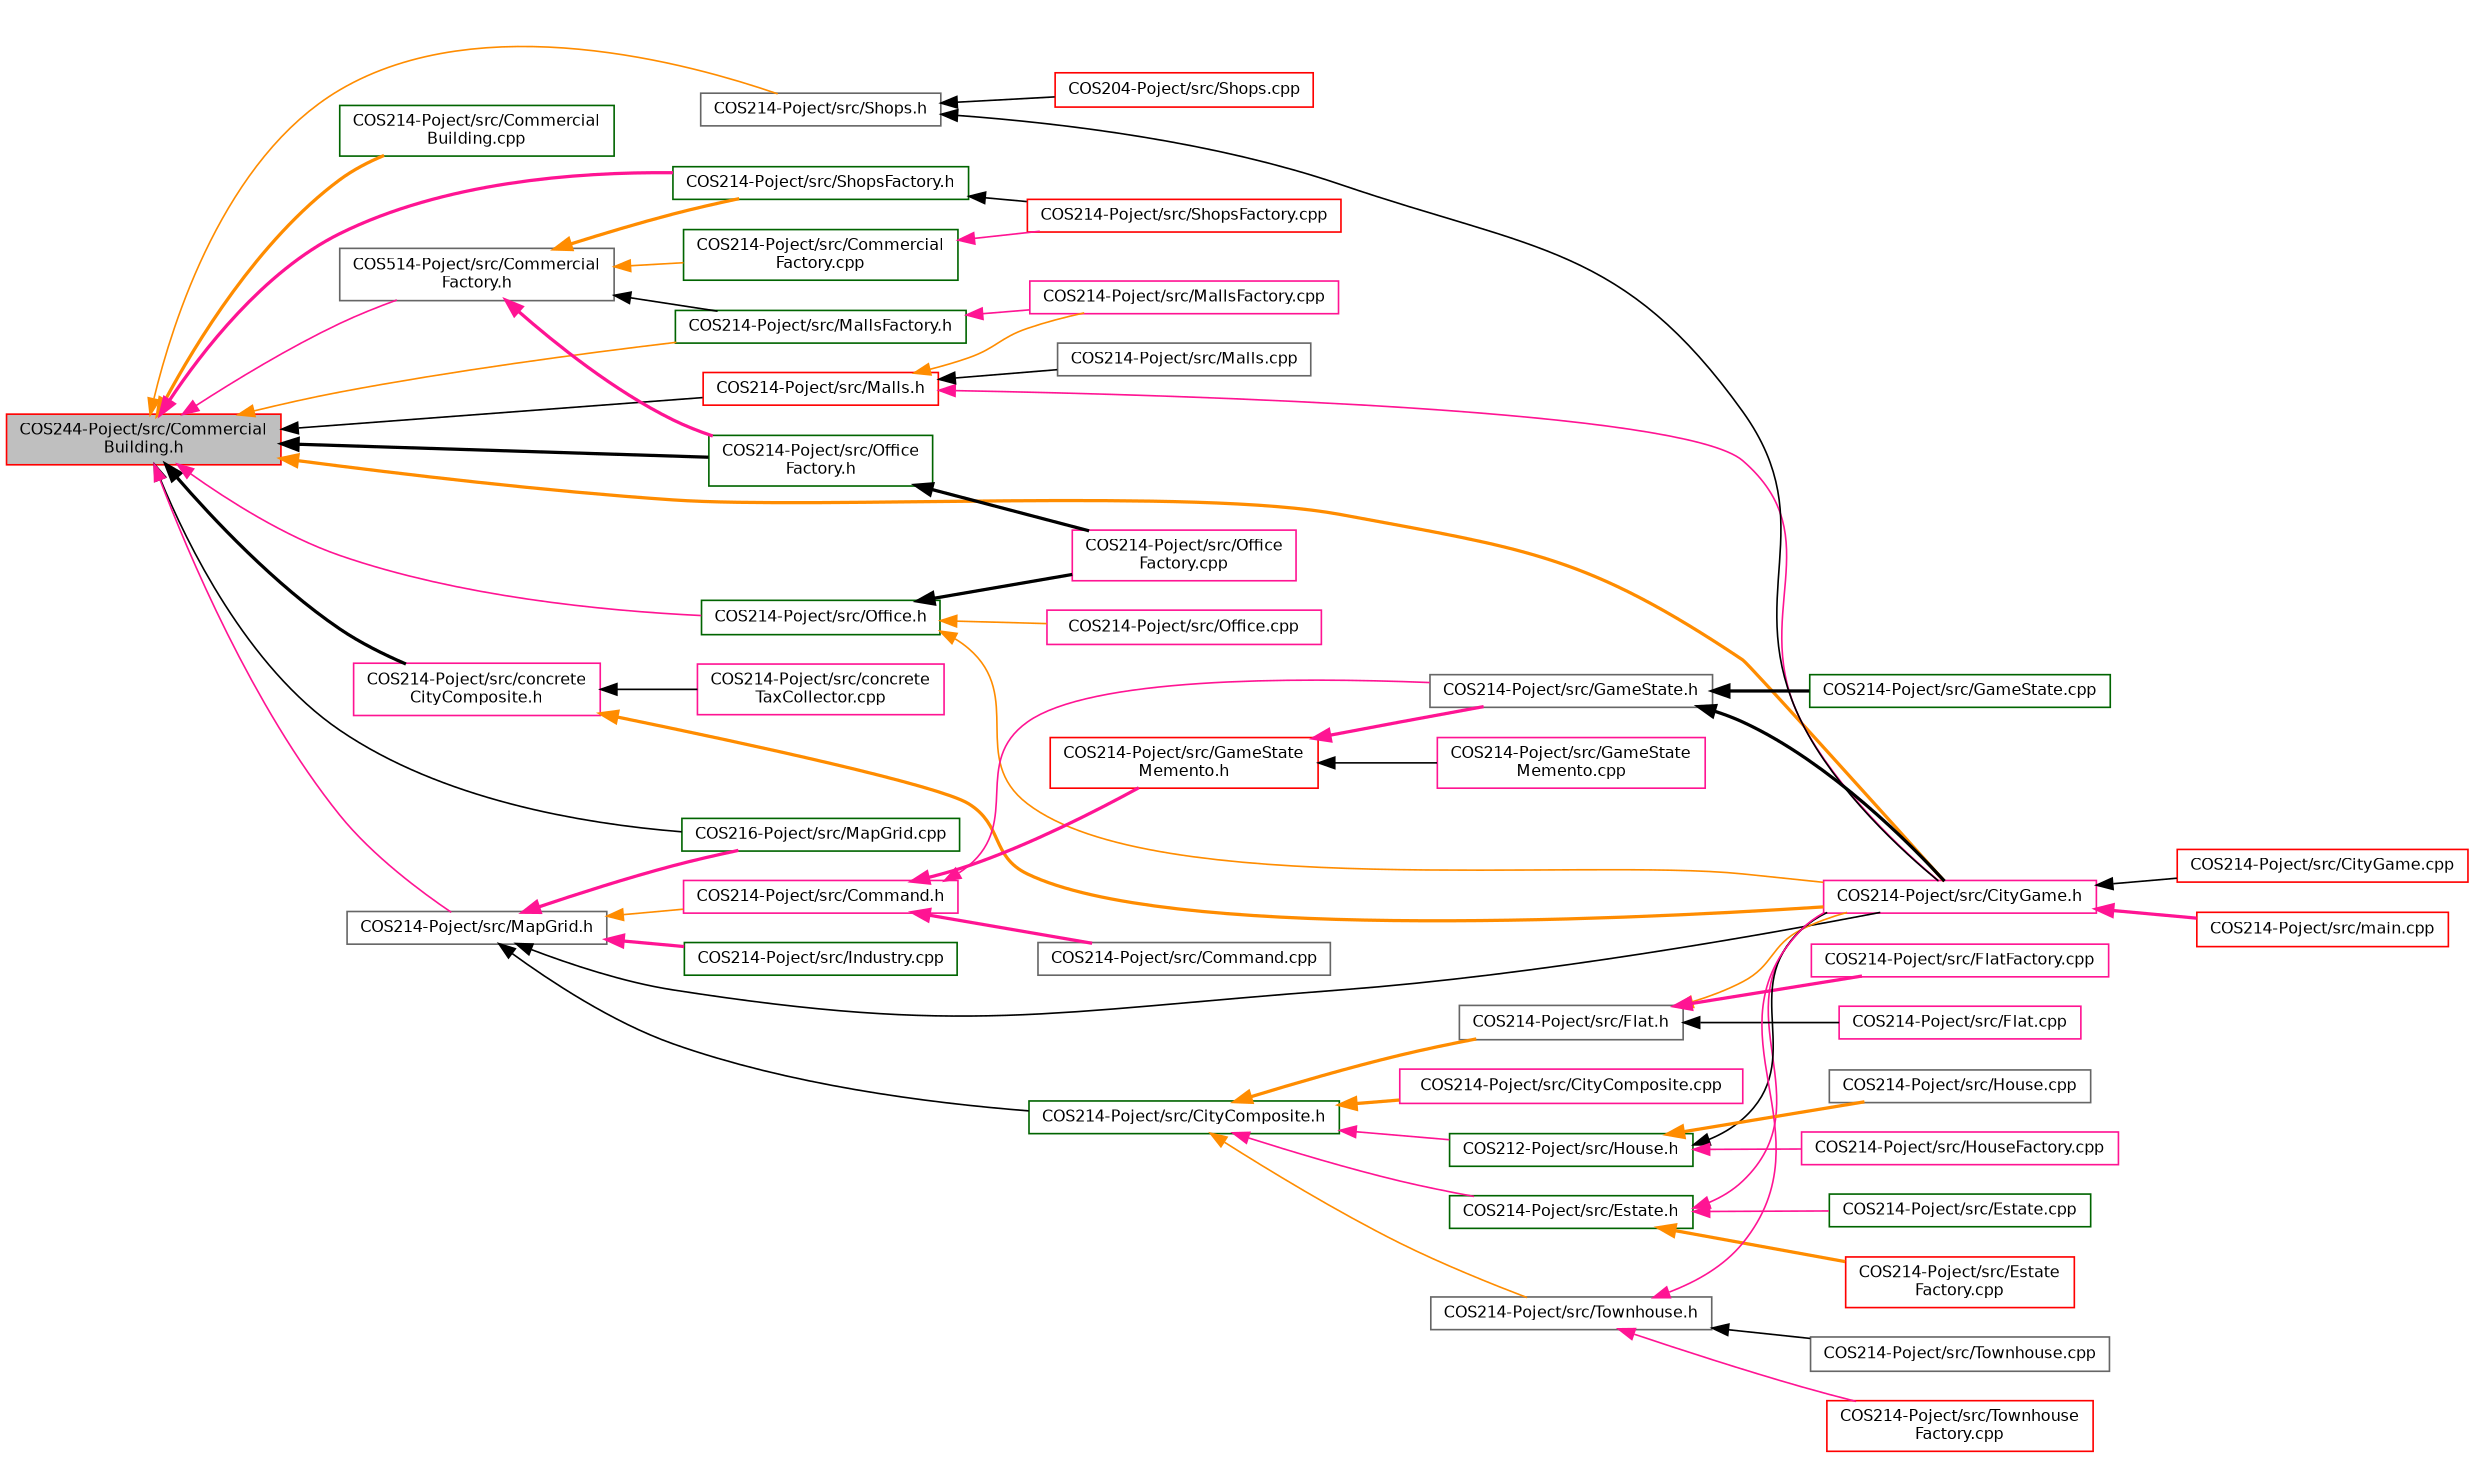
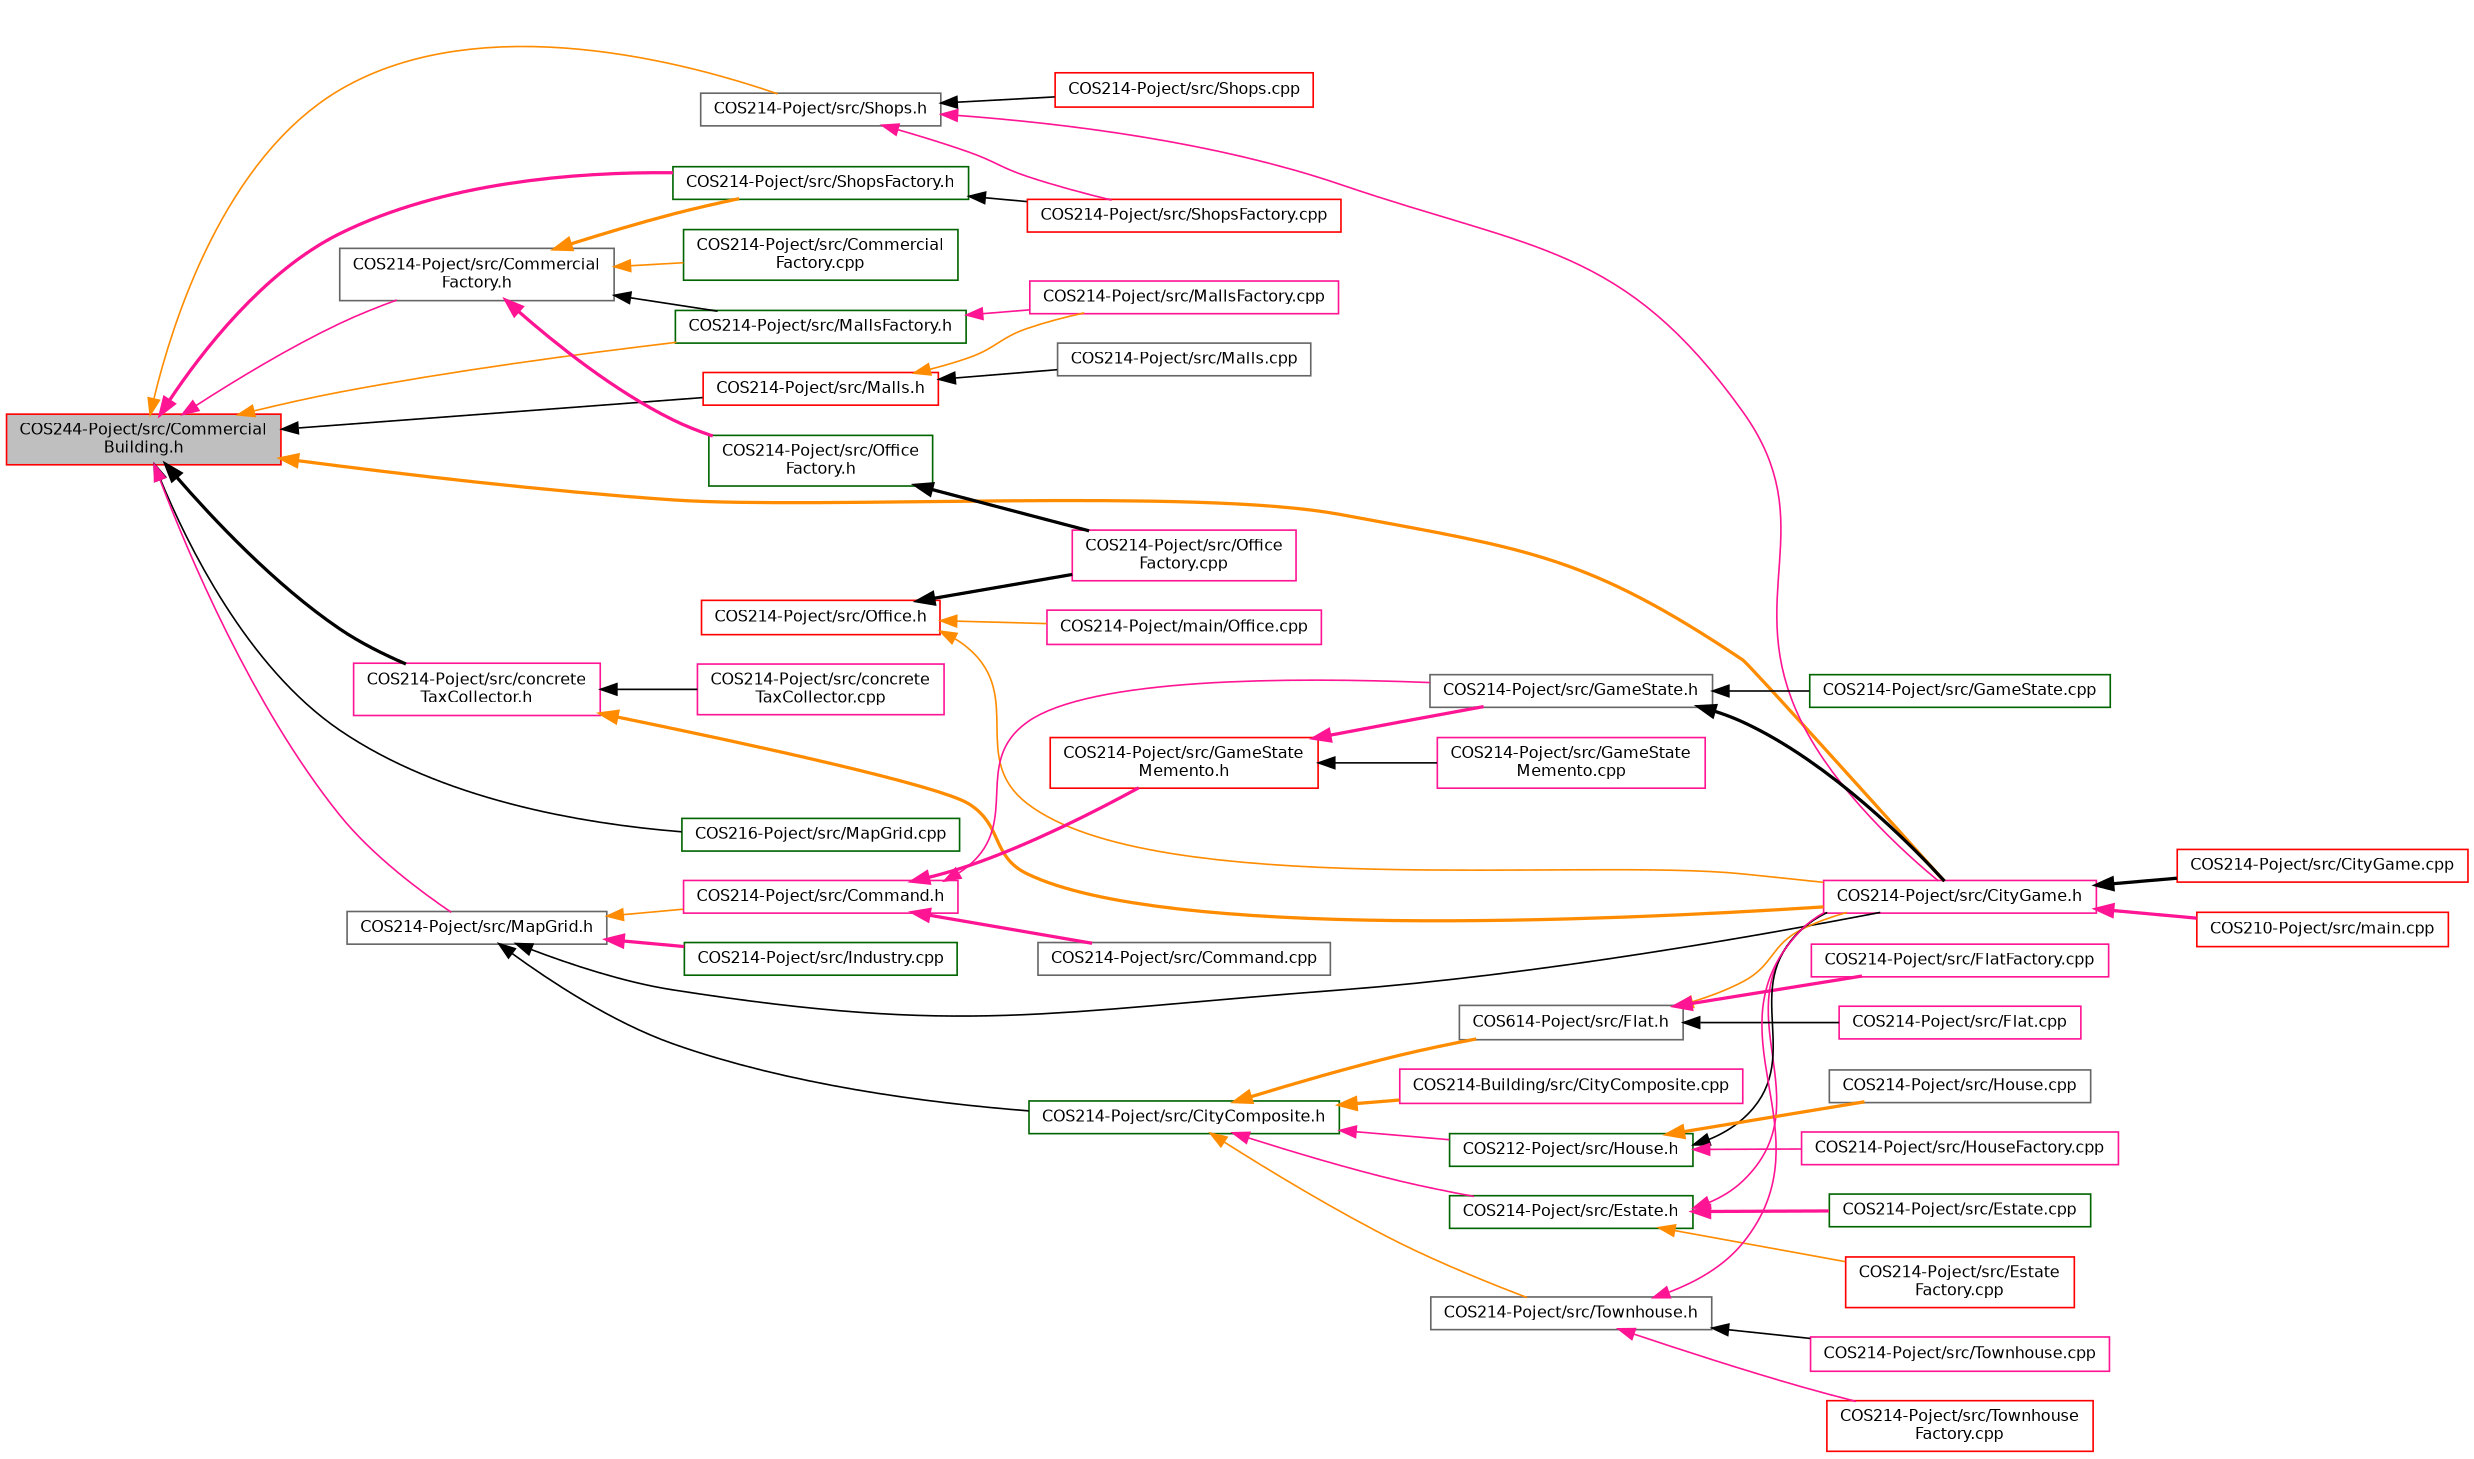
node "COS204-Poject/src/Shops.cpp": label "COS204-Poject/src/Shops.cpp" -> "COS214-Poject/src/Shops.cpp"
node "COS214-Poject/src/Commercial Building.cpp": removed
edge "COS214-Poject/src/ShopsFactory.cpp" -> "COS214-Poject/src/Commercial Factory.cpp": now "COS214-Poject/src/ShopsFactory.cpp" -> "COS214-Poject/src/Shops.h"
node "COS514-Poject/src/Commercial Factory.h": label "COS514-Poject/src/Commercial Factory.h" -> "COS214-Poject/src/Commercial Factory.h"
edge "COS214-Poject/src/CityGame.h" -> "COS214-Poject/src/Shops.h": color black -> deeppink
edge "COS214-Poject/src/CityGame.h" -> "COS214-Poject/src/Malls.h": removed
edge "COS214-Poject/src/Office Factory.h" -> "COS244-Poject/src/Commercial Building.h": removed
edge "COS214-Poject/src/Office.h" -> "COS244-Poject/src/Commercial Building.h": removed
node "COS214-Poject/src/Office.h": color darkgreen -> red
node "COS214-Poject/src/Office.cpp": label "COS214-Poject/src/Office.cpp" -> "COS214-Poject/main/Office.cpp"
node "COS214-Poject/src/concrete CityComposite.h": label "COS214-Poject/src/concrete CityComposite.h" -> "COS214-Poject/src/concrete TaxCollector.h"
edge "COS214-Poject/src/GameState.cpp" -> "COS214-Poject/src/GameState.h": style bold -> solid
edge "COS216-Poject/src/MapGrid.cpp" -> "COS214-Poject/src/MapGrid.h": removed
edge "COS214-Poject/src/CityGame.cpp" -> "COS214-Poject/src/CityGame.h": style solid -> bold
node "COS214-Poject/src/main.cpp": label "COS214-Poject/src/main.cpp" -> "COS210-Poject/src/main.cpp"
node "COS214-Poject/src/Flat.h": label "COS214-Poject/src/Flat.h" -> "COS614-Poject/src/Flat.h"
node "COS214-Poject/src/CityComposite.cpp": label "COS214-Poject/src/CityComposite.cpp" -> "COS214-Building/src/CityComposite.cpp"
edge "COS214-Poject/src/Estate.cpp" -> "COS214-Poject/src/Estate.h": style solid -> bold
edge "COS214-Poject/src/Estate Factory.cpp" -> "COS214-Poject/src/Estate.h": style bold -> solid
node "COS214-Poject/src/Townhouse.cpp": color gray40 -> deeppink
